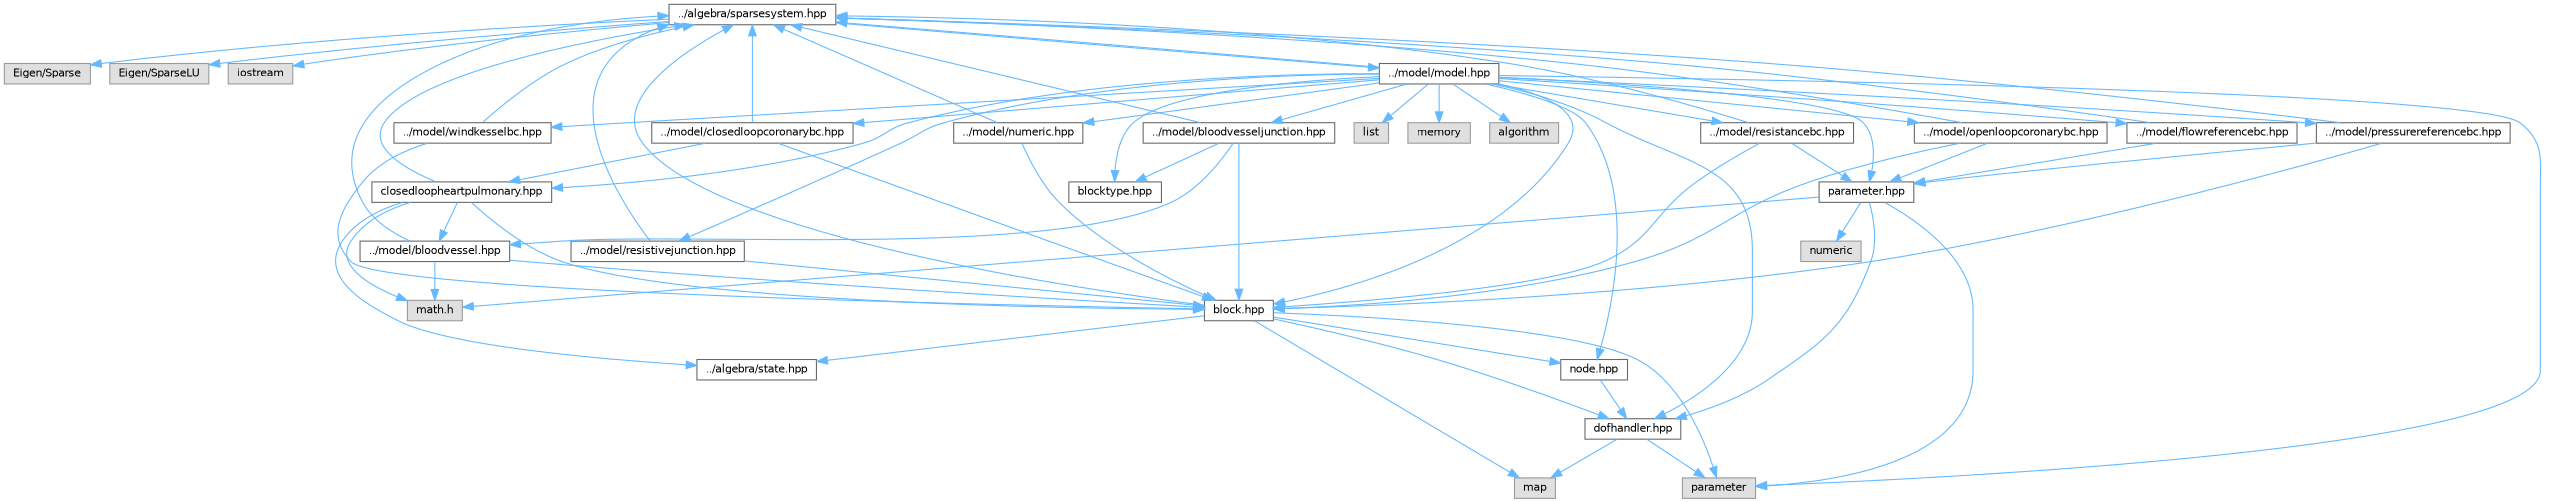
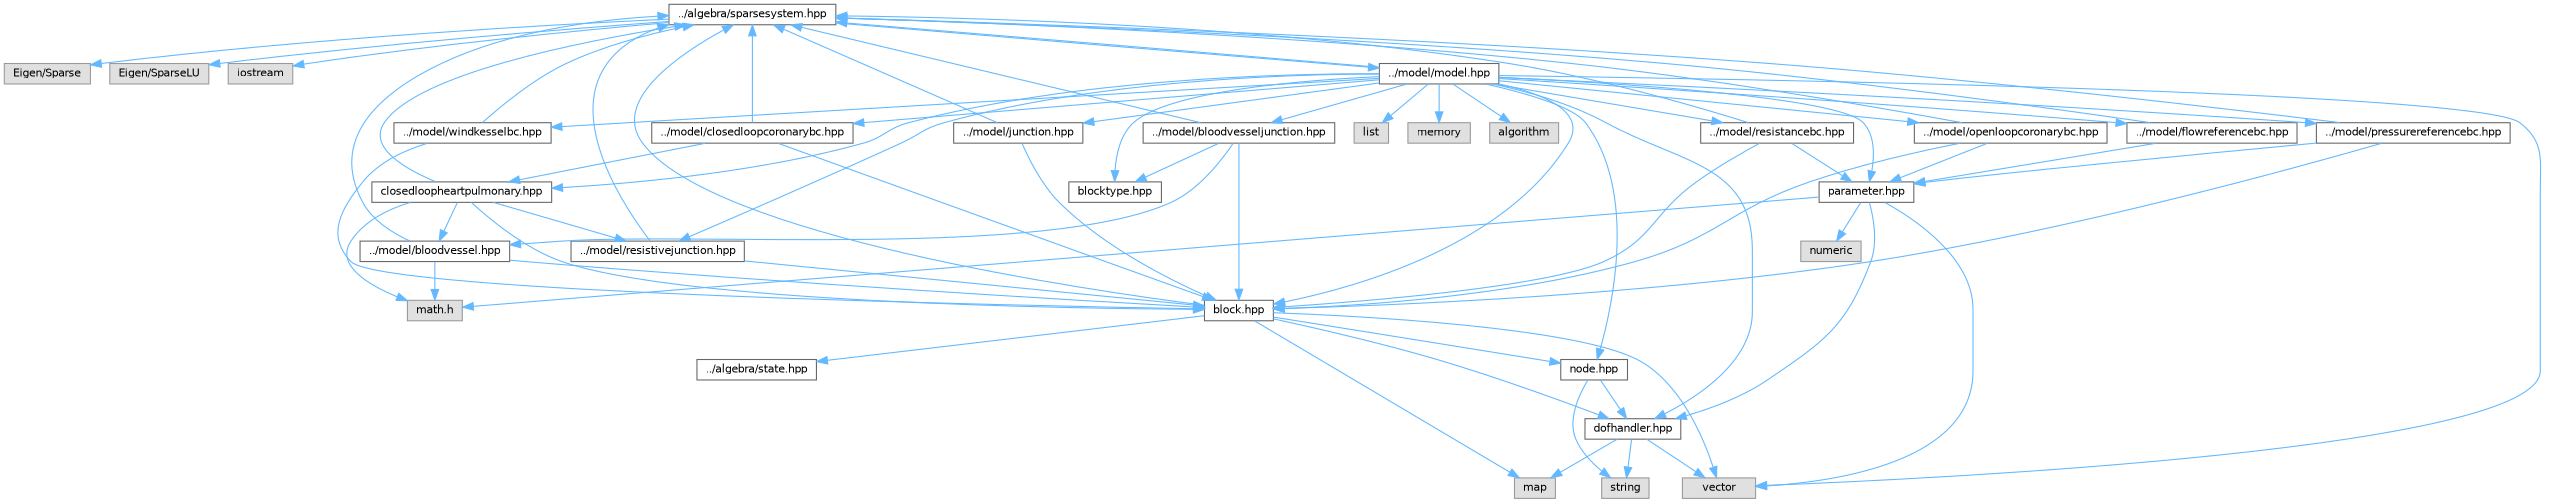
node "../model/numeric.hpp": label "../model/numeric.hpp" -> "../model/junction.hpp"
edge "closedloopheartpulmonary.hpp" -> "../algebra/state.hpp": now "closedloopheartpulmonary.hpp" -> "../model/resistivejunction.hpp"
node "string": added
node "parameter": label "parameter" -> "vector"
